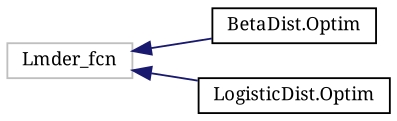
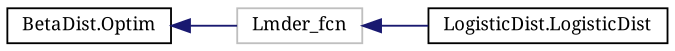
edge "BetaDist.Optim" -> "Lmder_fcn": reversed
node "LogisticDist.Optim": label "LogisticDist.Optim" -> "LogisticDist.LogisticDist"
